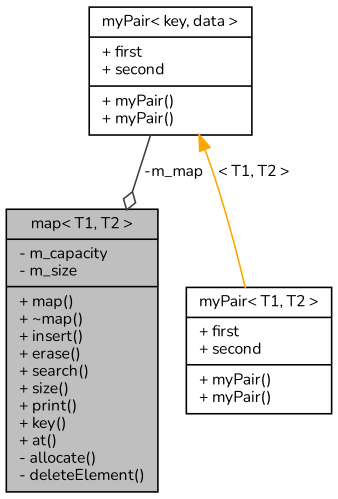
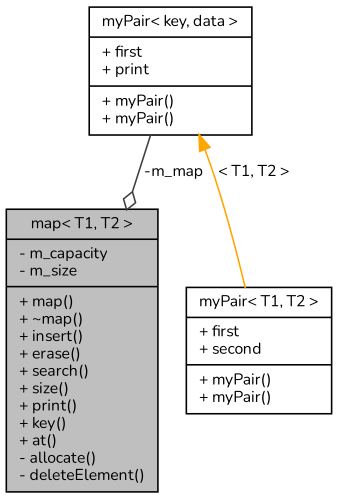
node "myPair< key, data >": text "+ second" -> "+ print"
